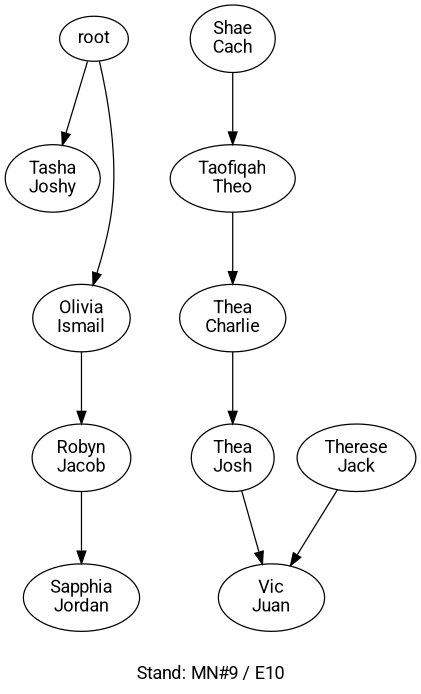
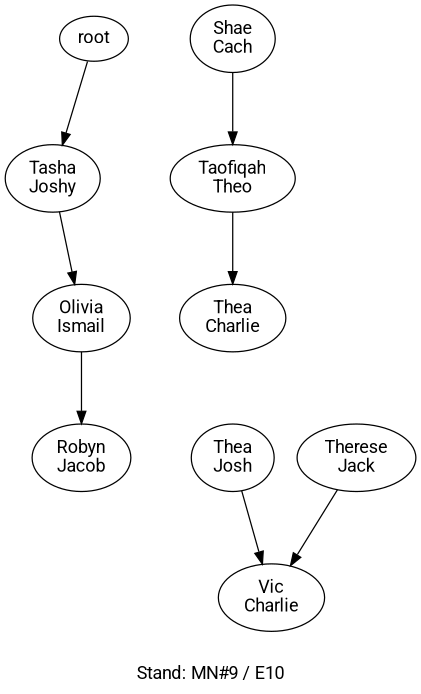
edge "root" -> "Olivia Ismail": now "Tasha Joshy" -> "Olivia Ismail"
edge "Thea Charlie" -> "Thea Josh": removed
node "Sapphia Jordan": removed
node "Vic Juan": label "Vic Juan" -> "Vic Charlie"
